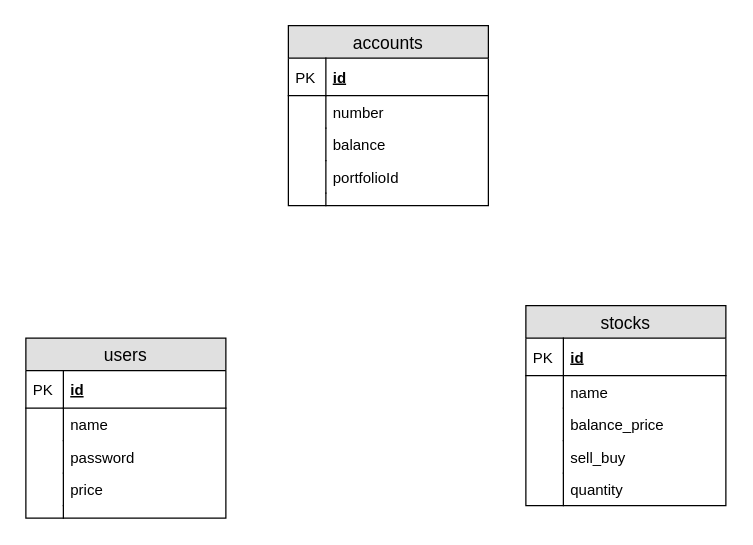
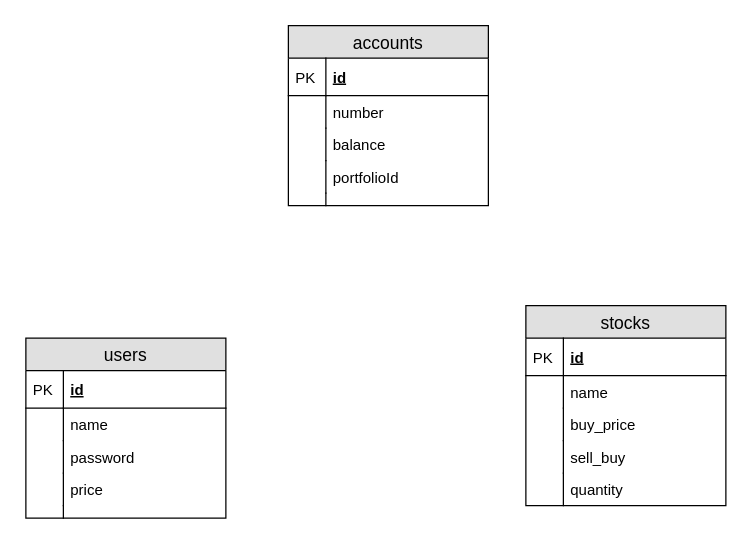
node "balance_price": label "balance_price" -> "buy_price"
